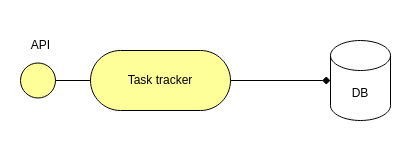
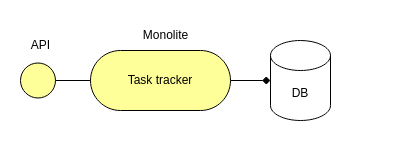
node "Monolite": added
node "DB": moved (361, 81) -> (301, 81)
